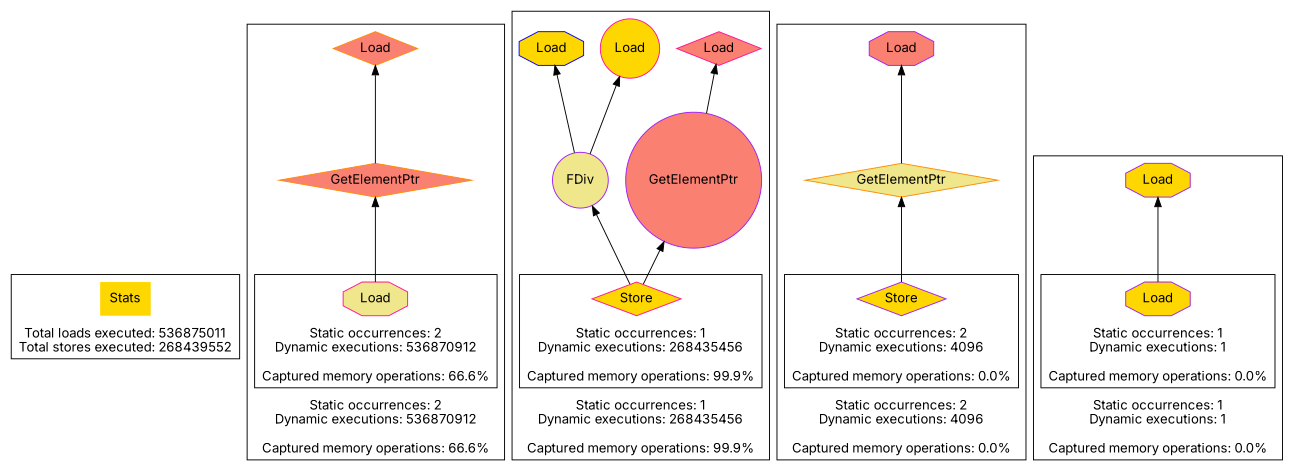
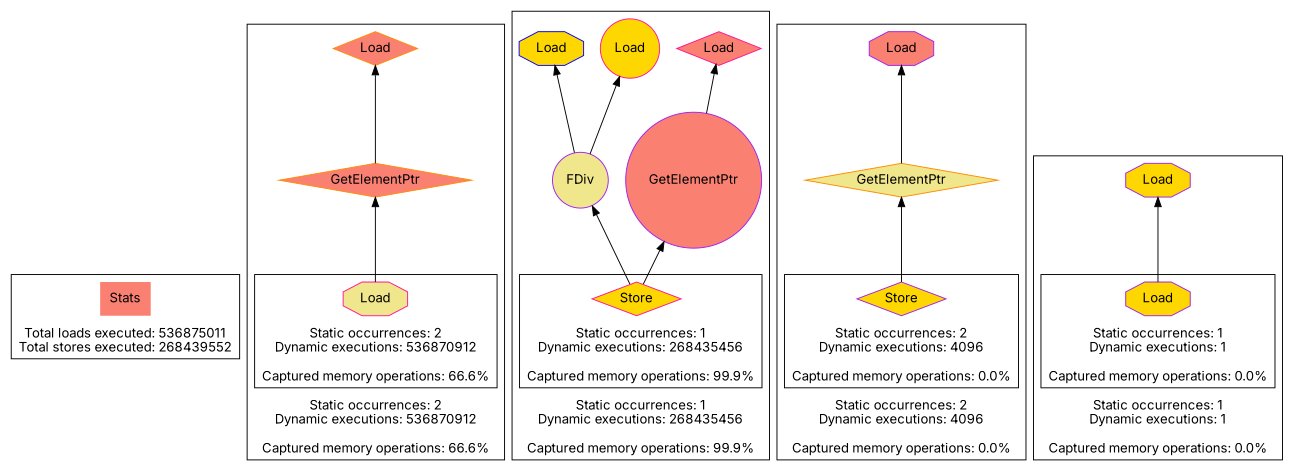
node "Stats": fillcolor gold -> salmon
